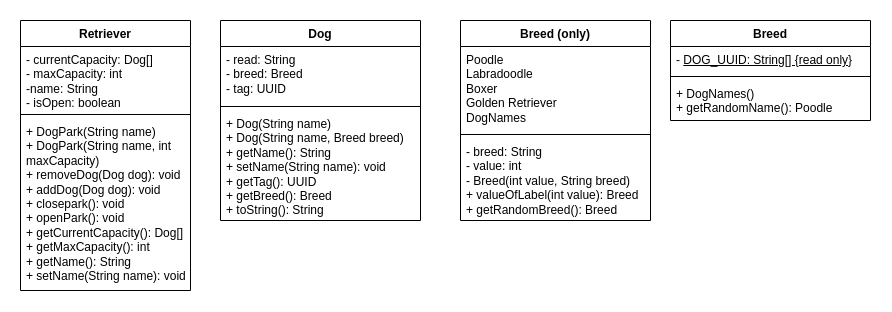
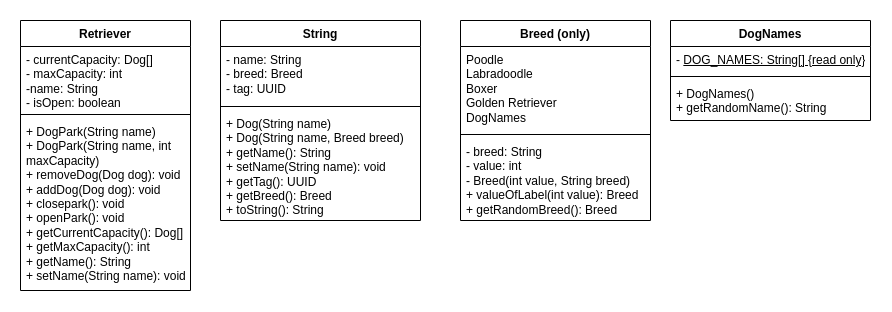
node "Dog": label "Dog" -> "String"
node "Breed": label "Breed" -> "DogNames"
node "- DOG_UUID: String[] {read only}": label "- DOG_UUID: String[] {read only}" -> "- DOG_NAMES: String[] {read only}"
node "- read: String - breed: Breed - tag: UUID": label "- read: String - breed: Breed - tag: UUID" -> "- name: String - breed: Breed - tag: UUID"
node "+ DogNames() + getRandomName(): Poodle": label "+ DogNames() + getRandomName(): Poodle" -> "+ DogNames() + getRandomName(): String"
